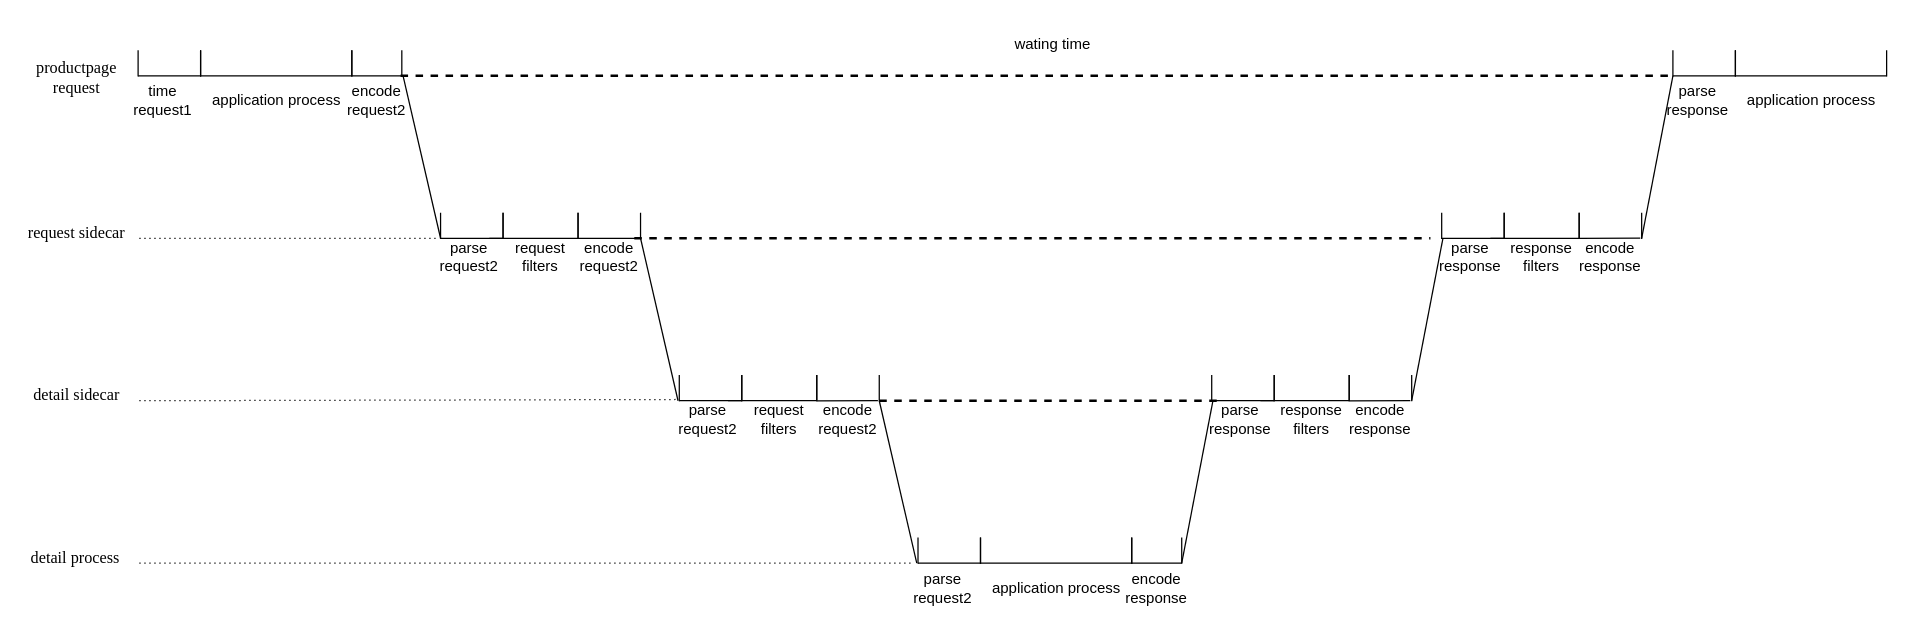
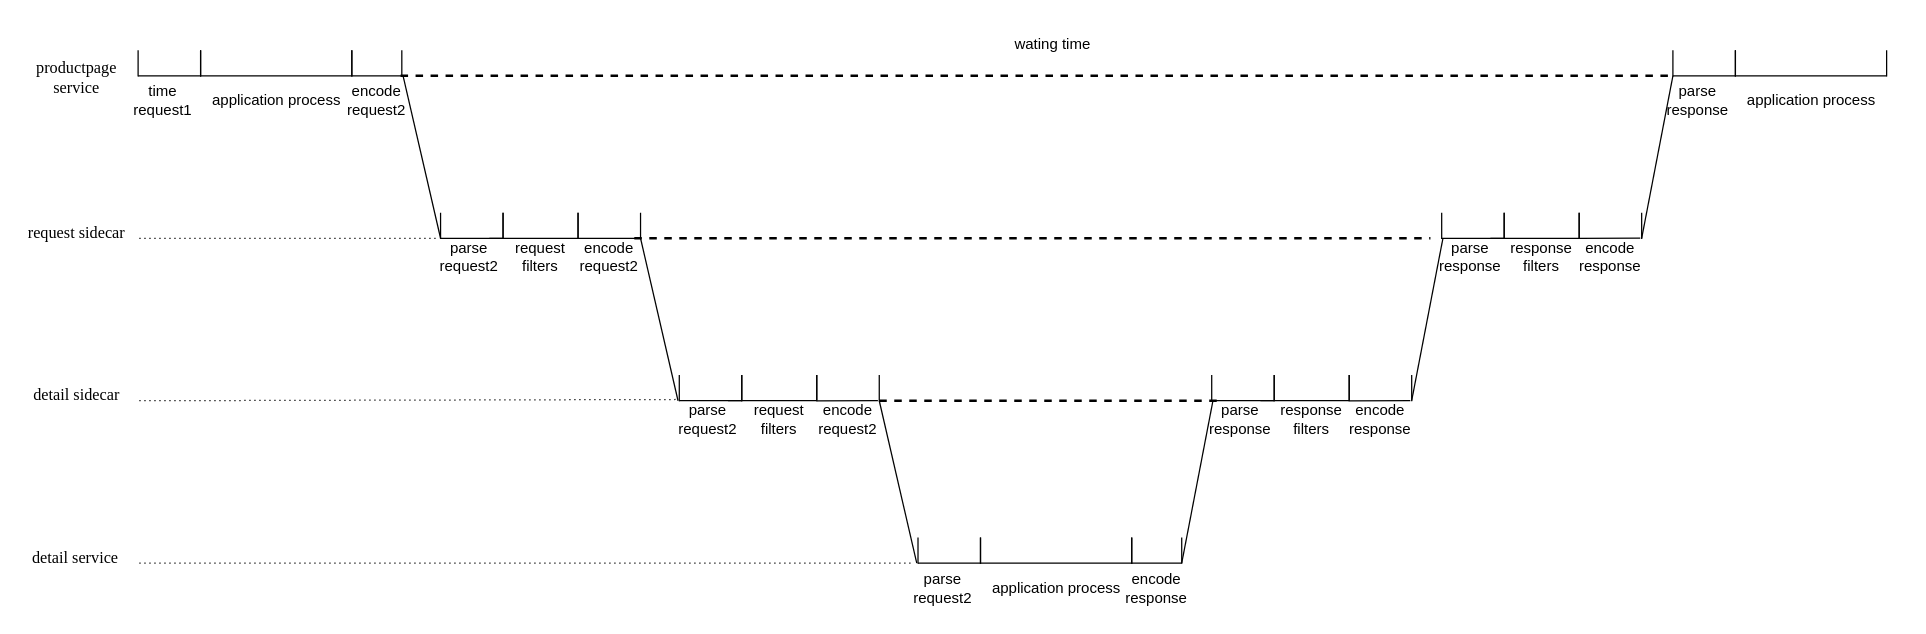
node "productpage request": label "productpage request" -> "productpage service"
node "detail process": label "detail process" -> "detail service"
